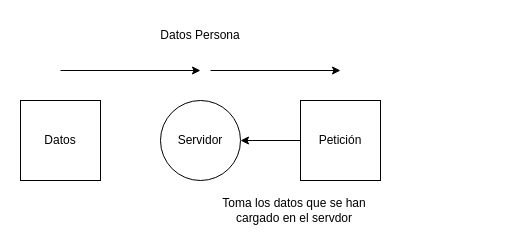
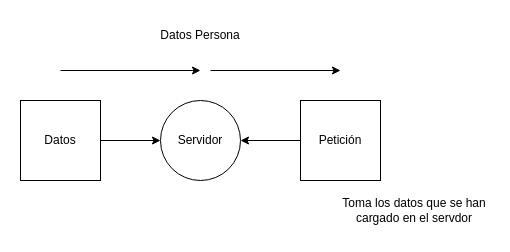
edge "Datos" -> "Servidor": added
node "Toma los datos que se han cargado en el servdor": moved (295, 211) -> (415, 211)
